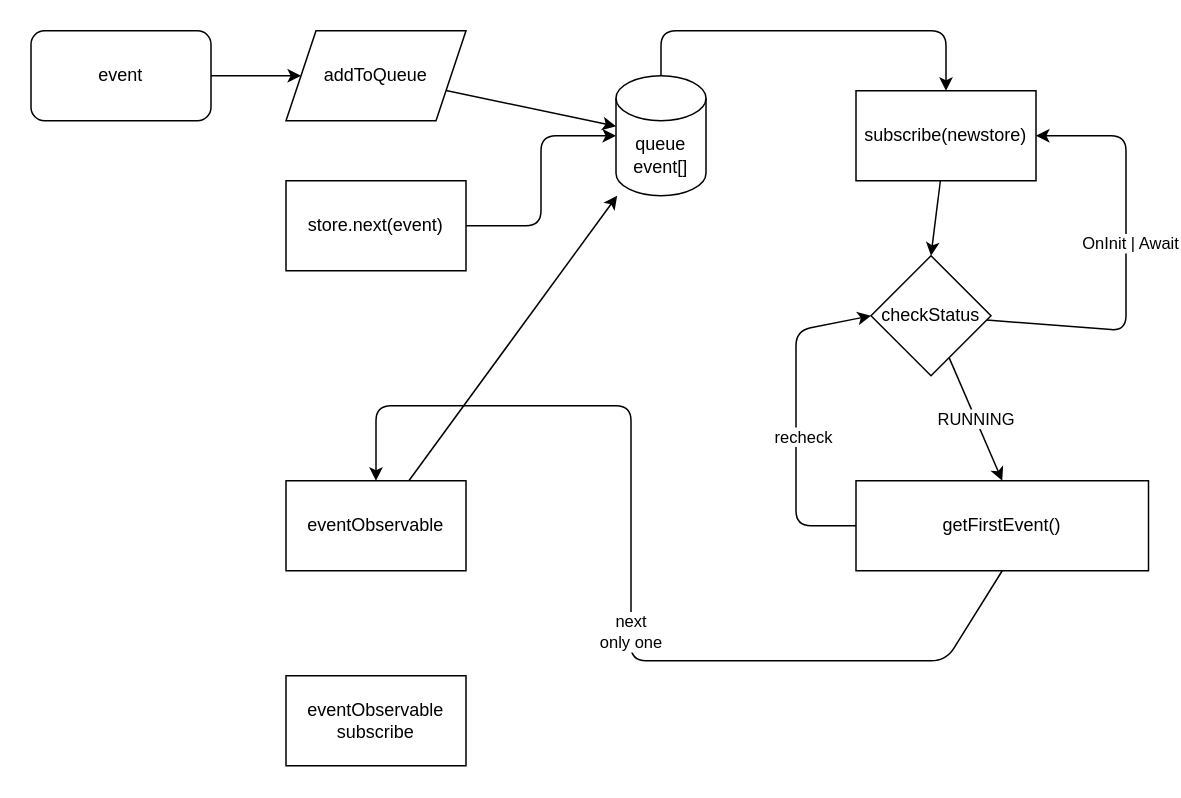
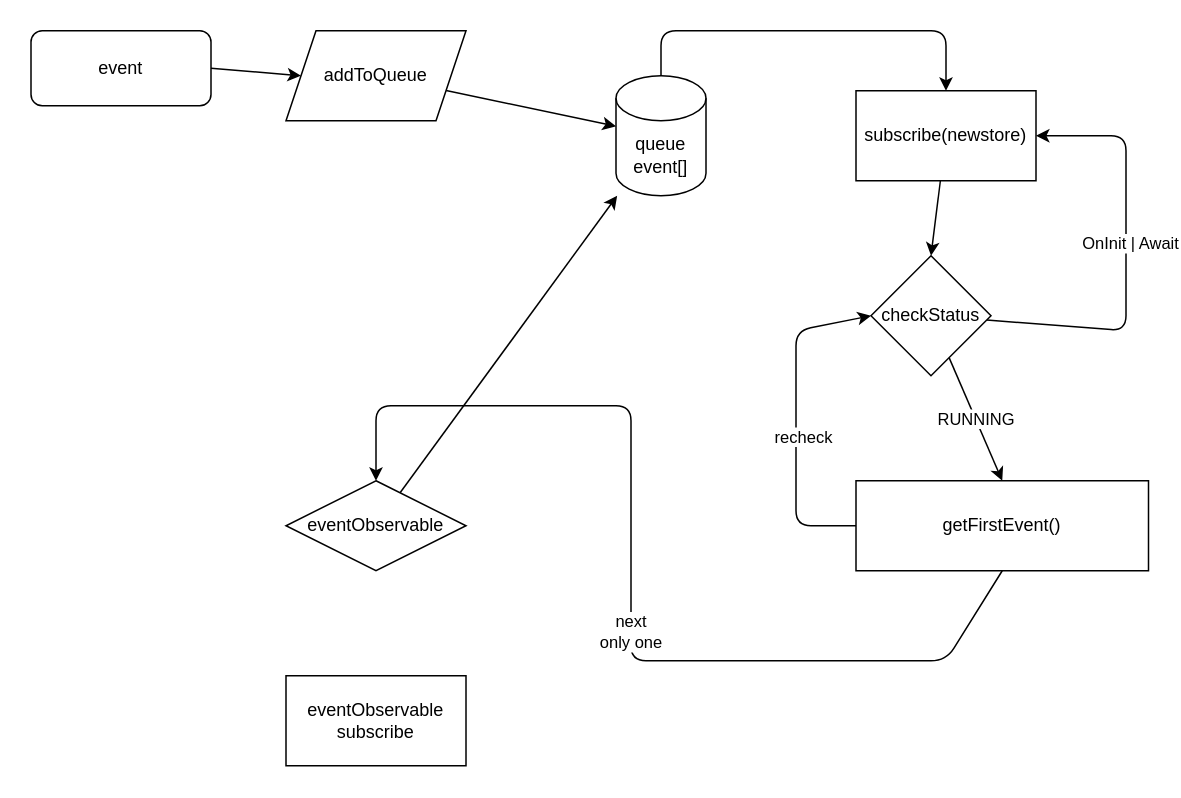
node "event": size 180x90 -> 180x75
edge "store.next(event)" -> "queue event[]": removed
node "store.next(event)": removed
node "eventObservable": shape rectangle -> diamond
